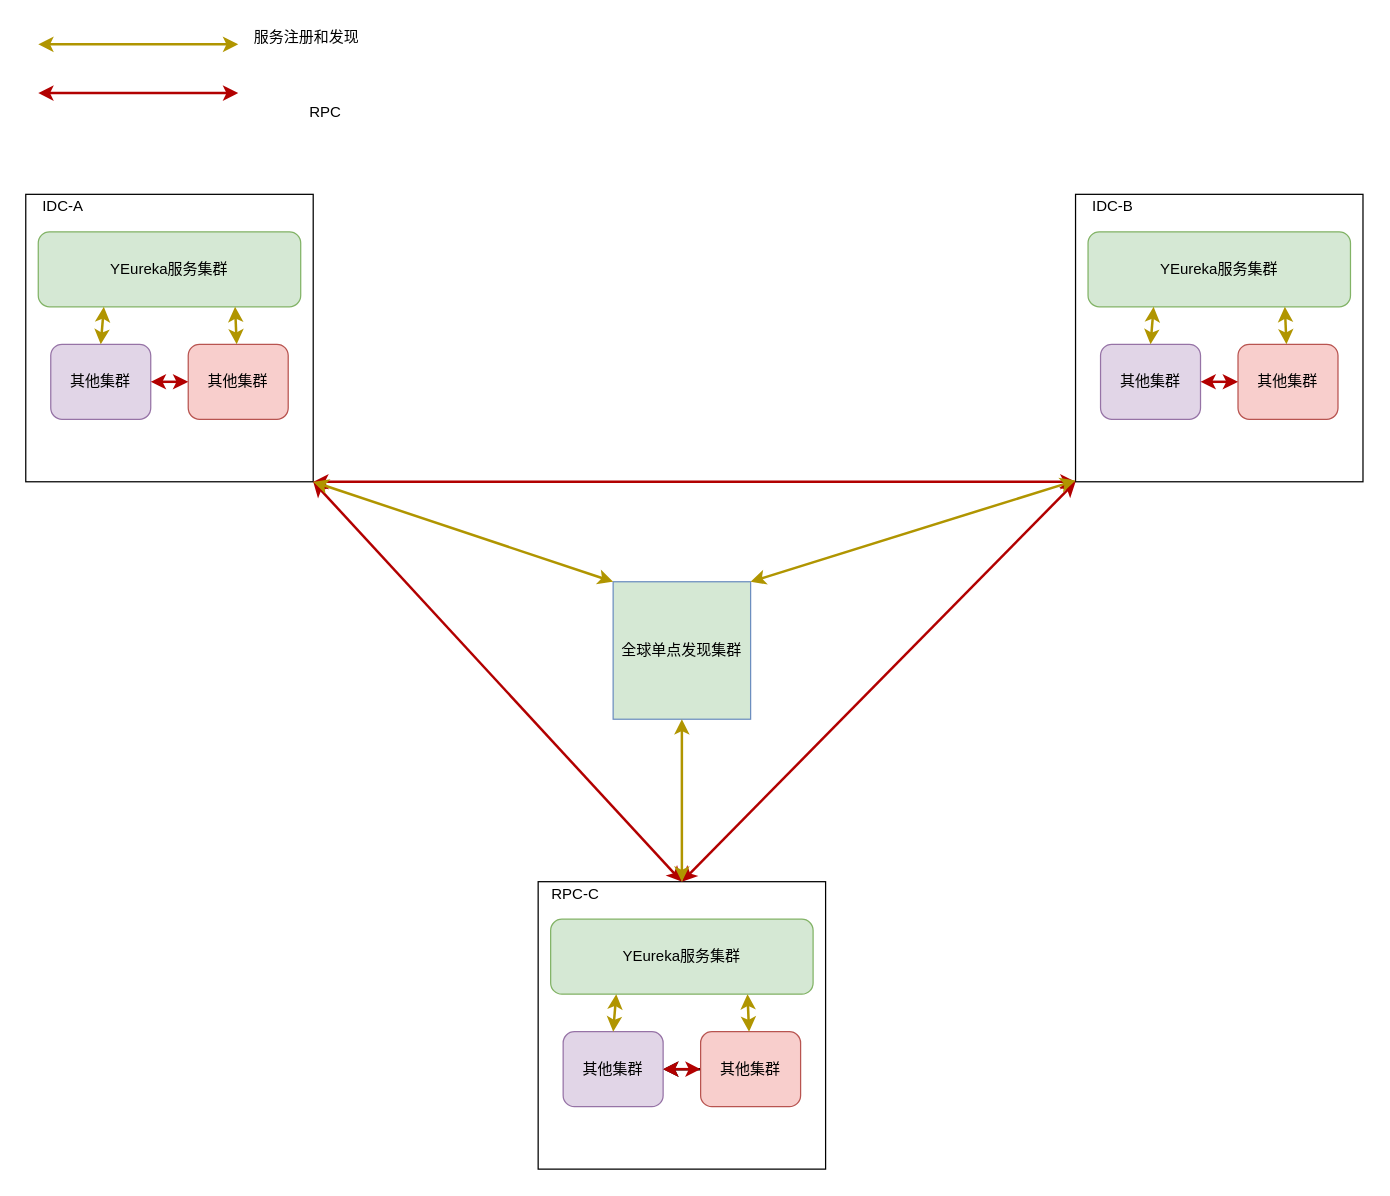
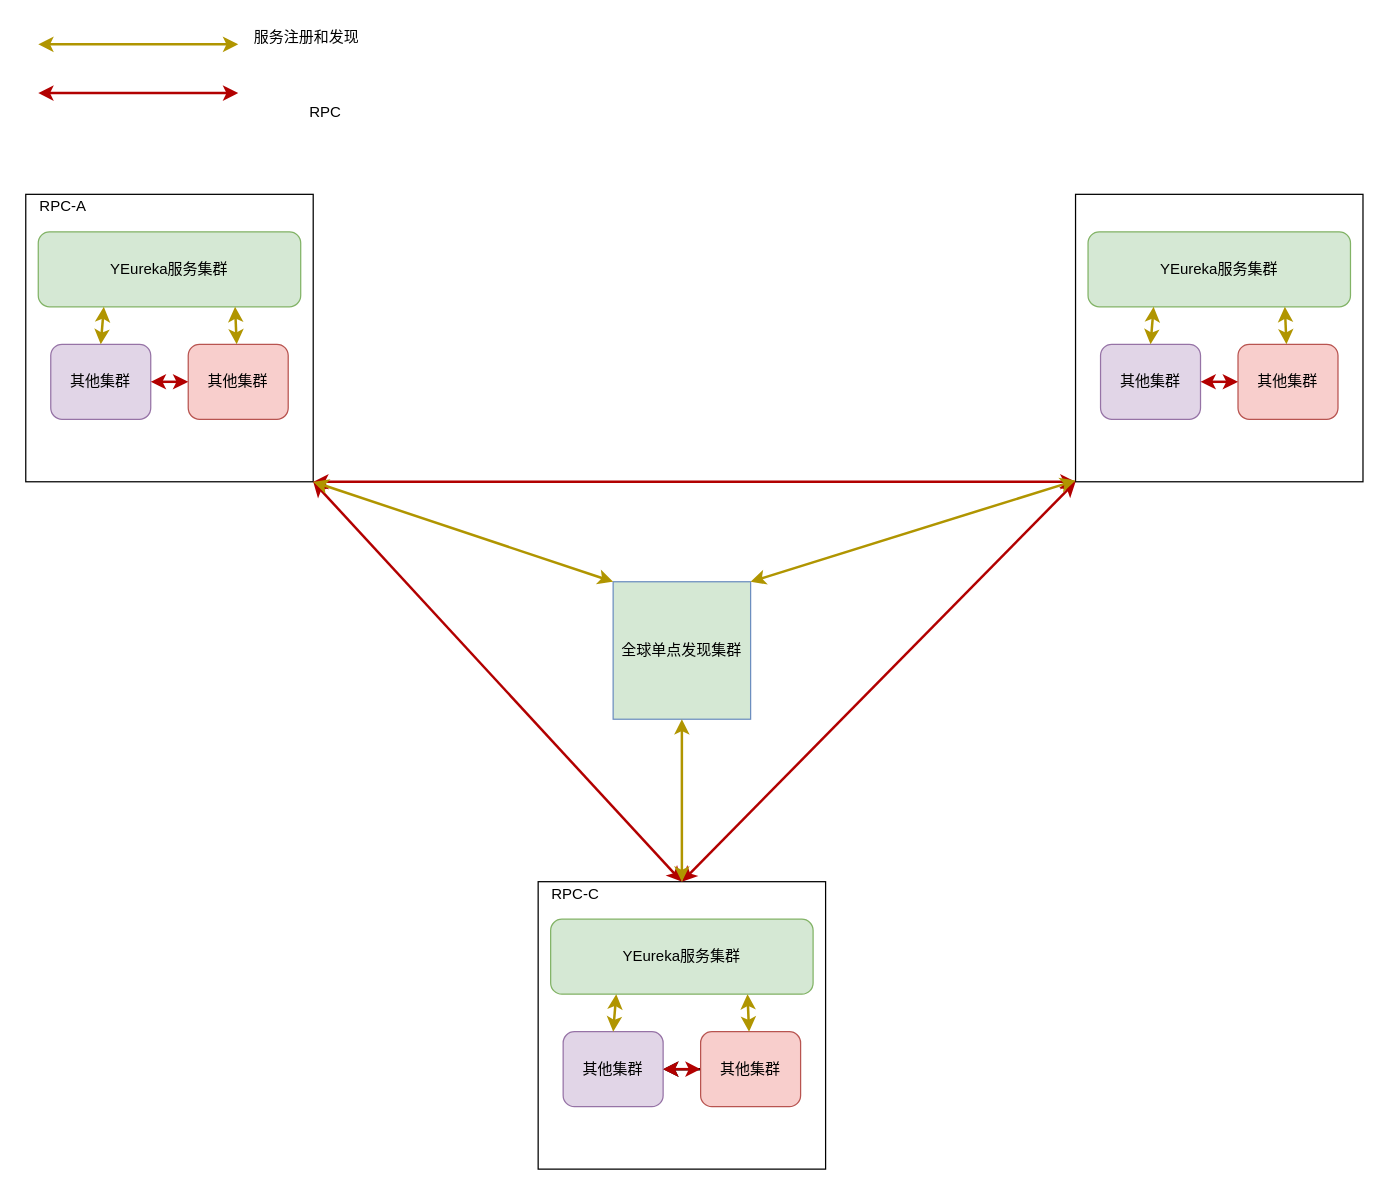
node "IDC-A": label "IDC-A" -> "RPC-A"
node "IDC-B": removed
